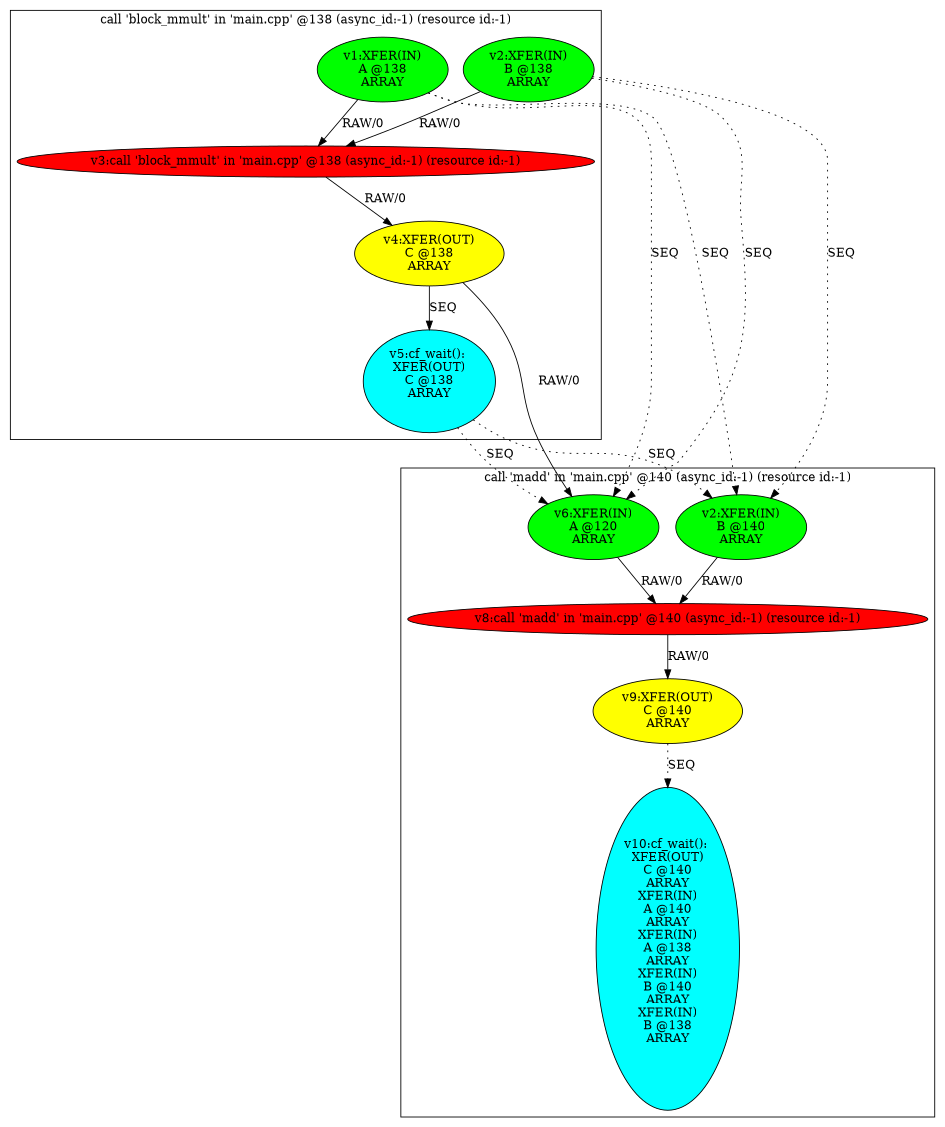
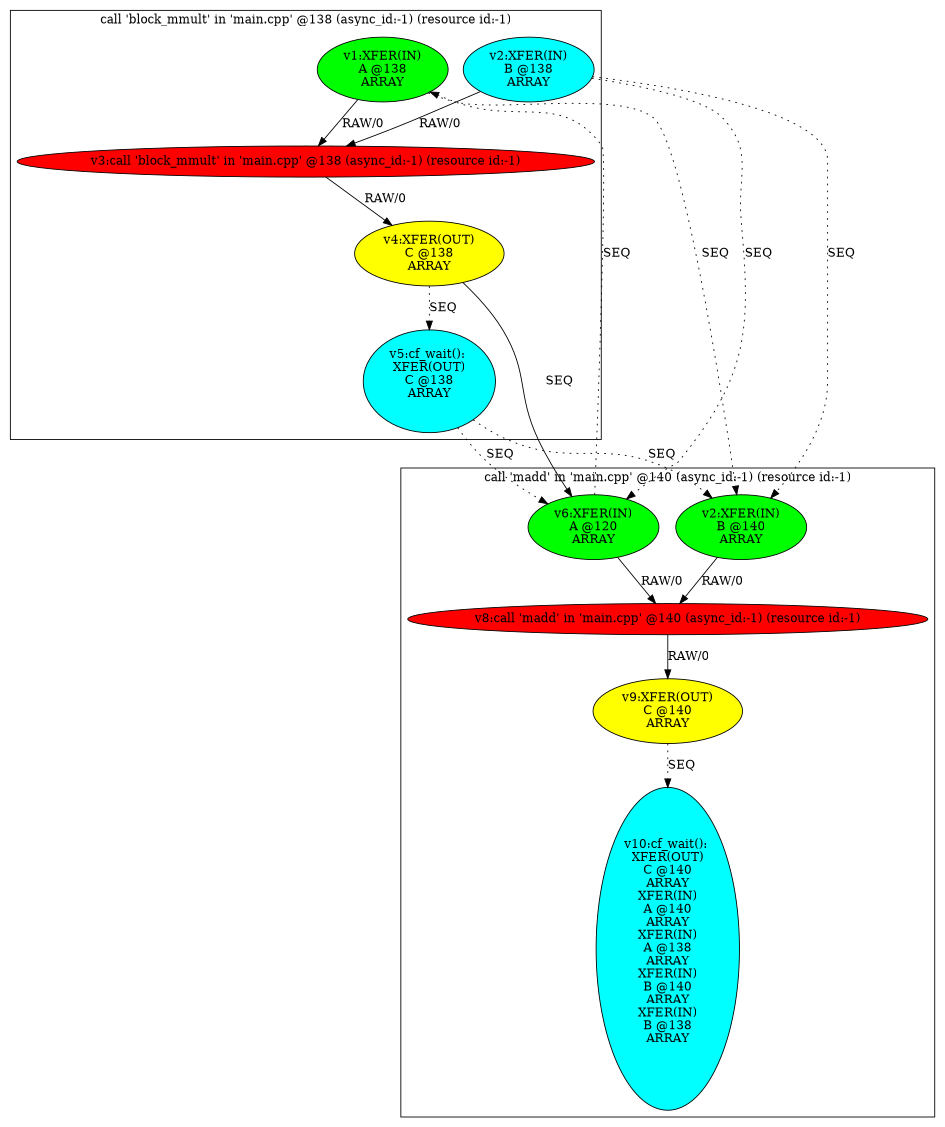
node "v2:XFER(IN) B @138 ARRAY": fillcolor green -> cyan
edge "v1:XFER(IN) A @138 ARRAY" -> "v6:XFER(IN) A @120 ARRAY": reversed
edge "v4:XFER(OUT) C @138 ARRAY" -> "v5:cf_wait(): XFER(OUT) C @138 ARRAY": style solid -> dotted
edge "v4:XFER(OUT) C @138 ARRAY" -> "v6:XFER(IN) A @120 ARRAY": label "RAW/0" -> "SEQ"
